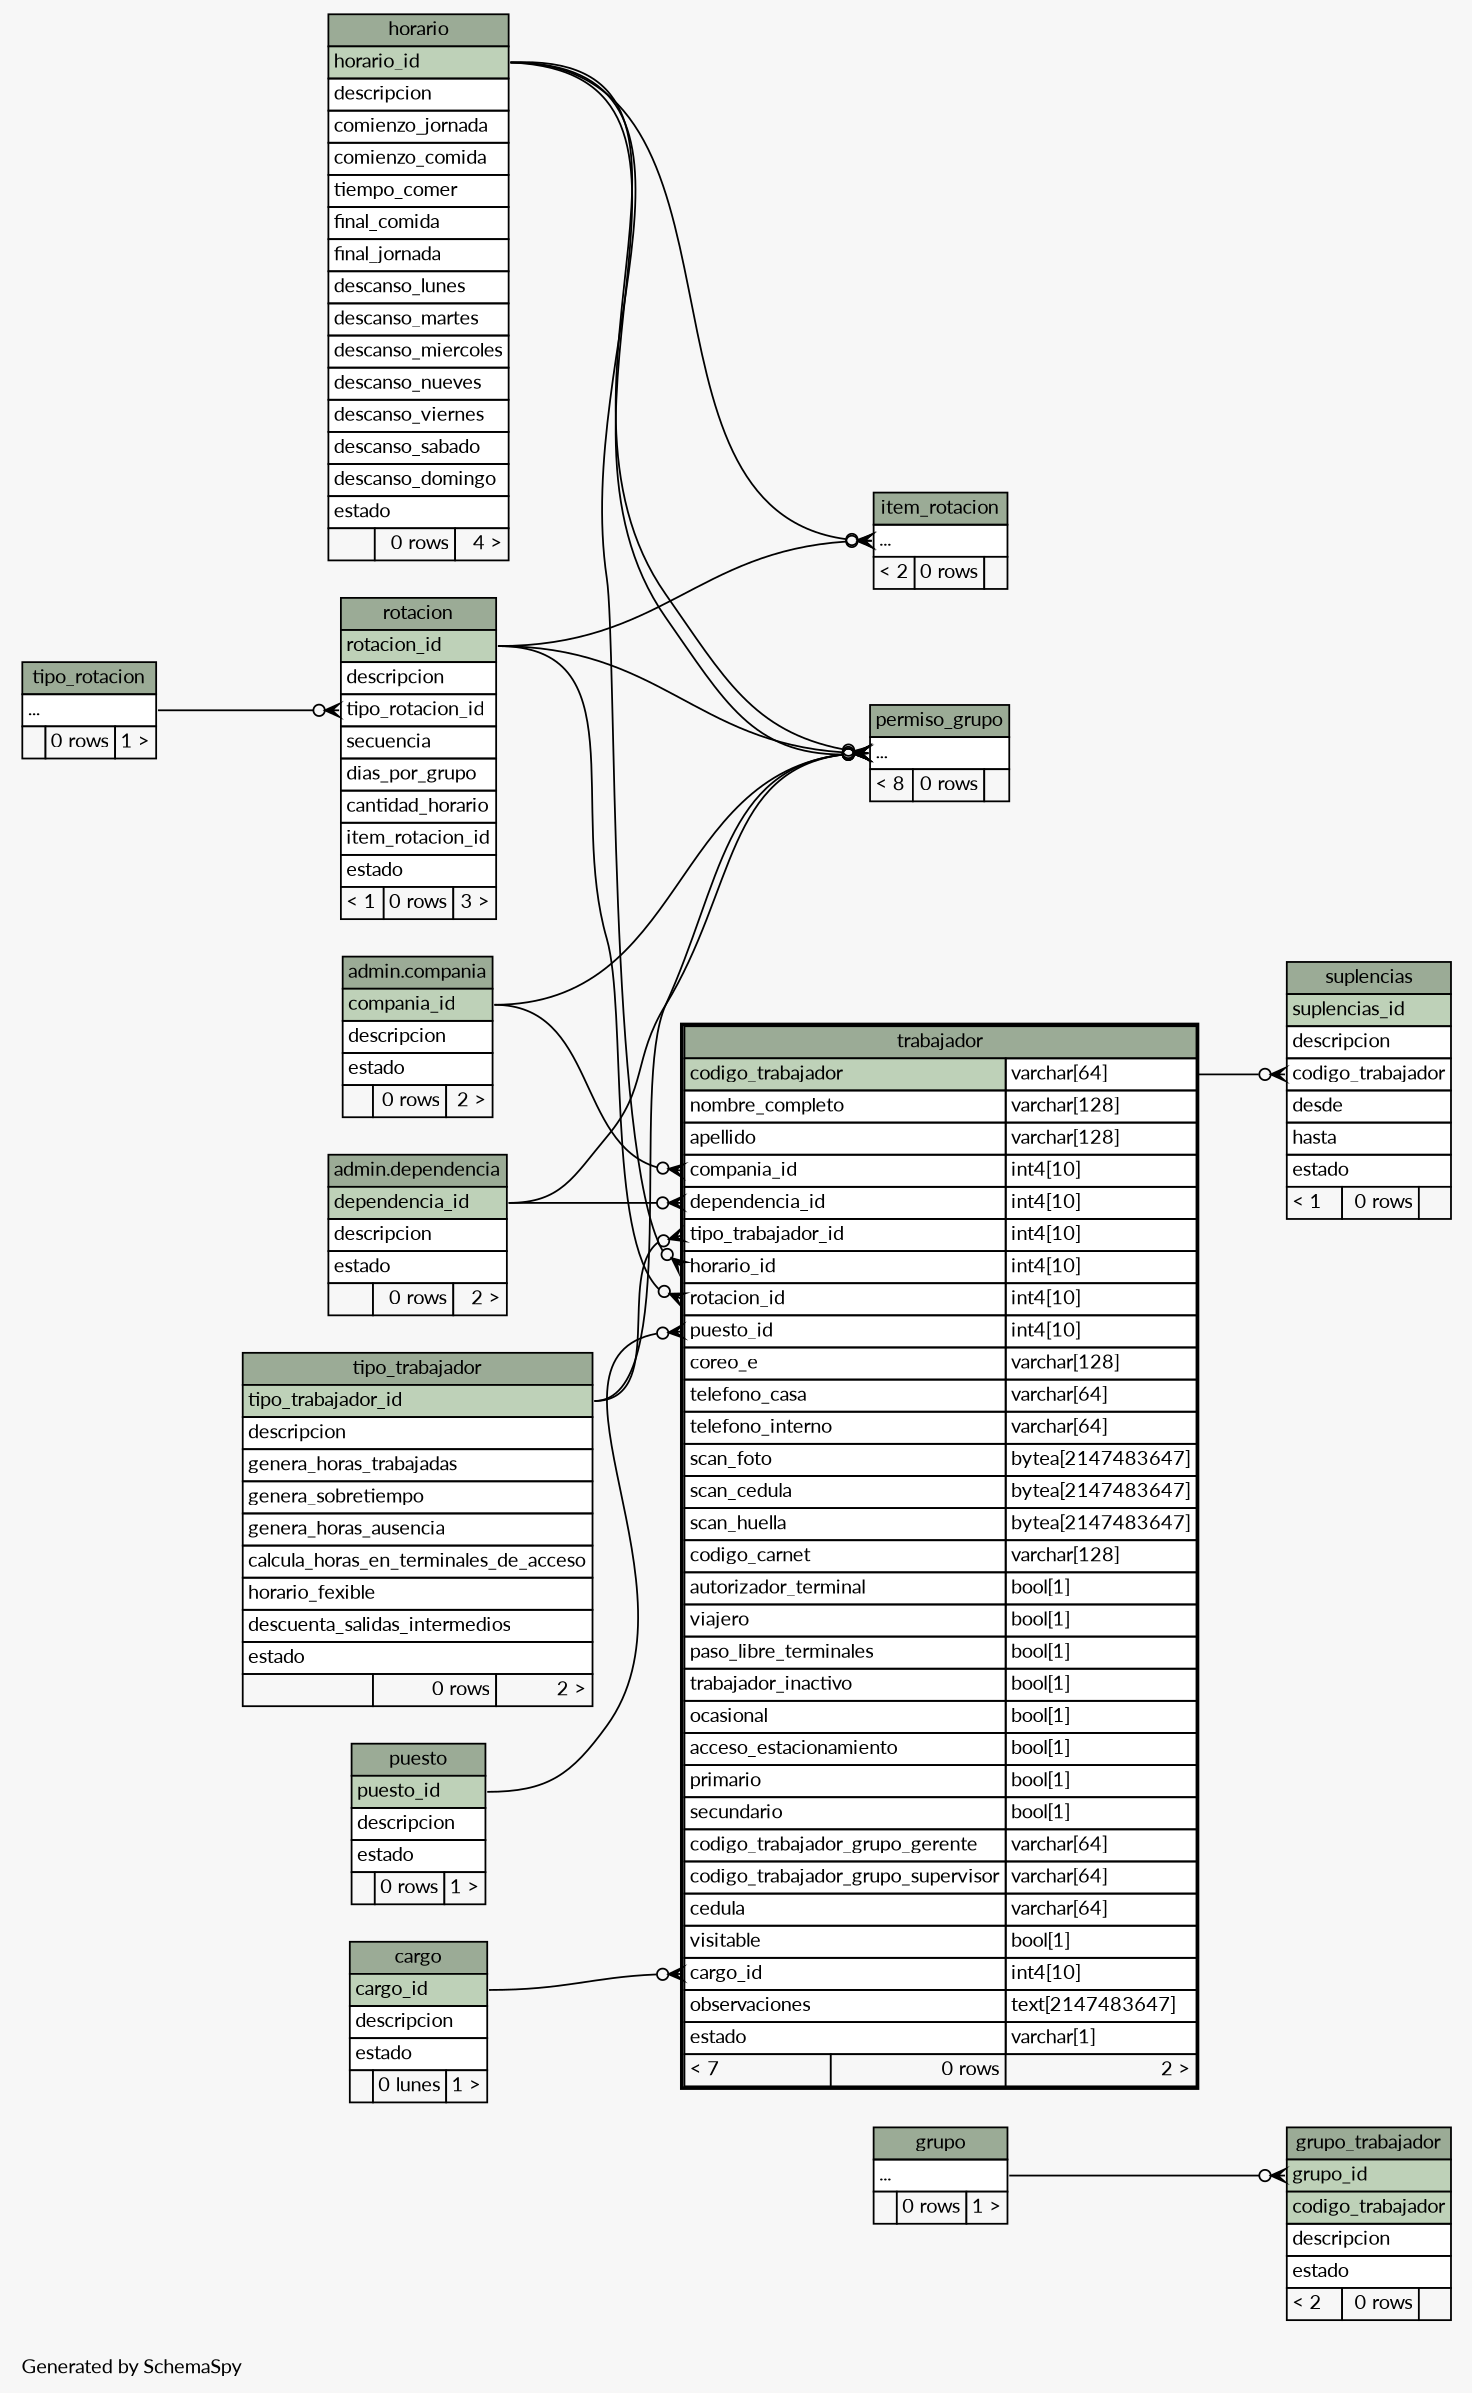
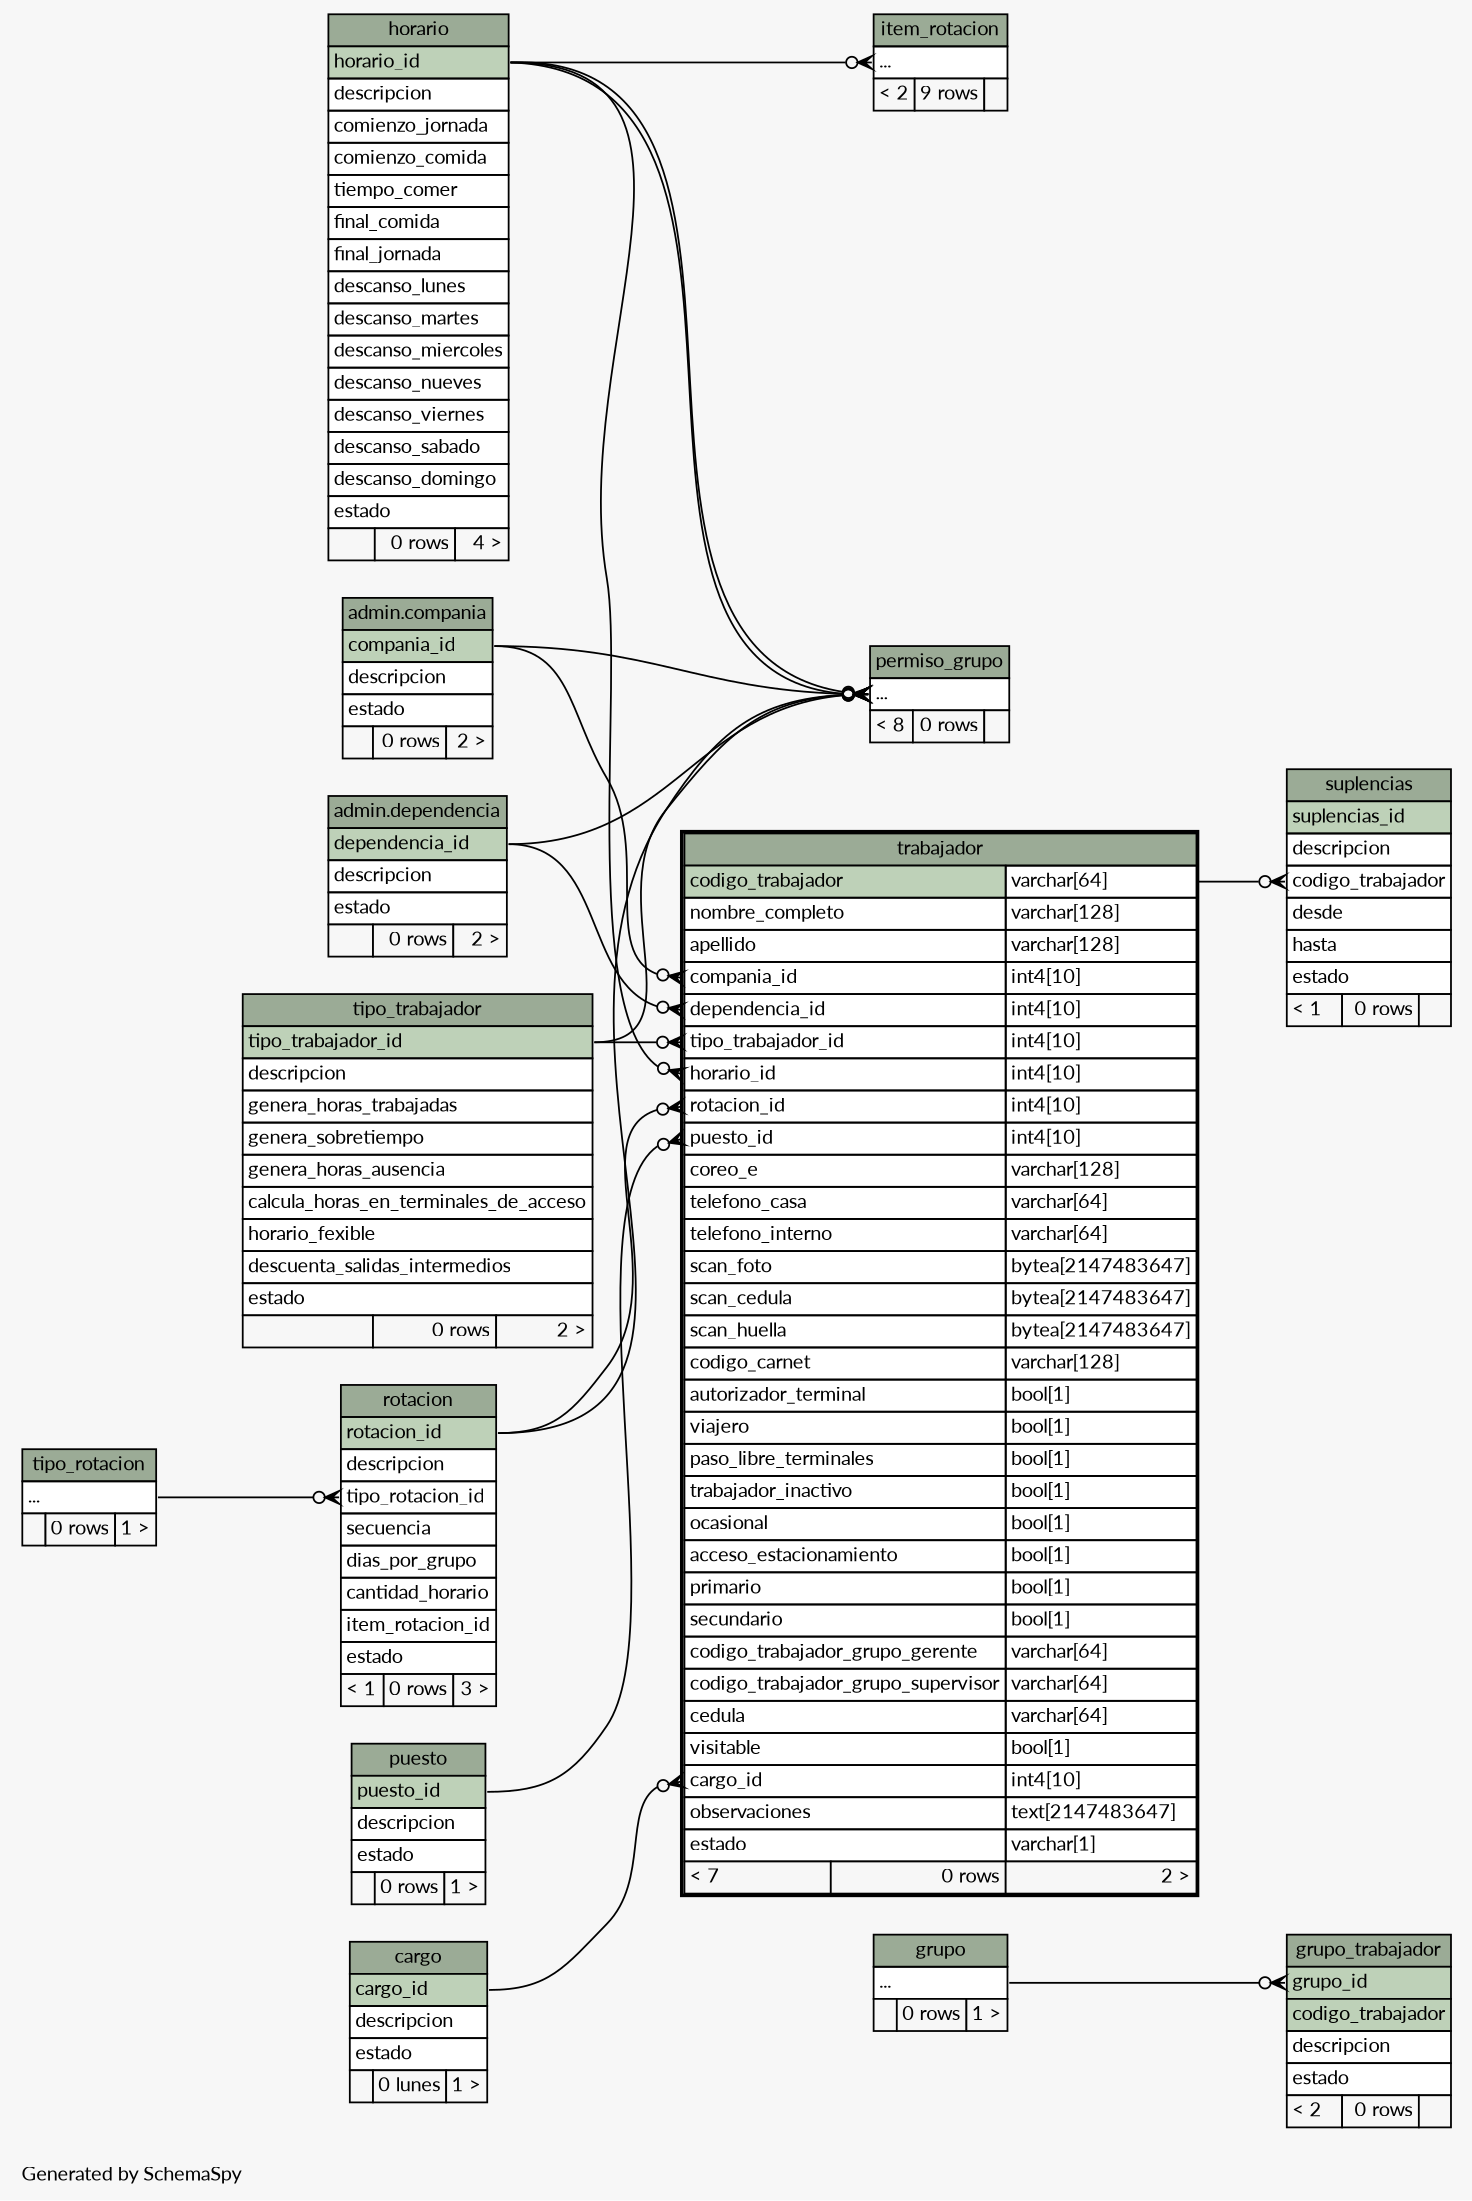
node "item_rotacion": text "0 rows" -> "9 rows"
edge "rotacion" -> "item_rotacion": removed
